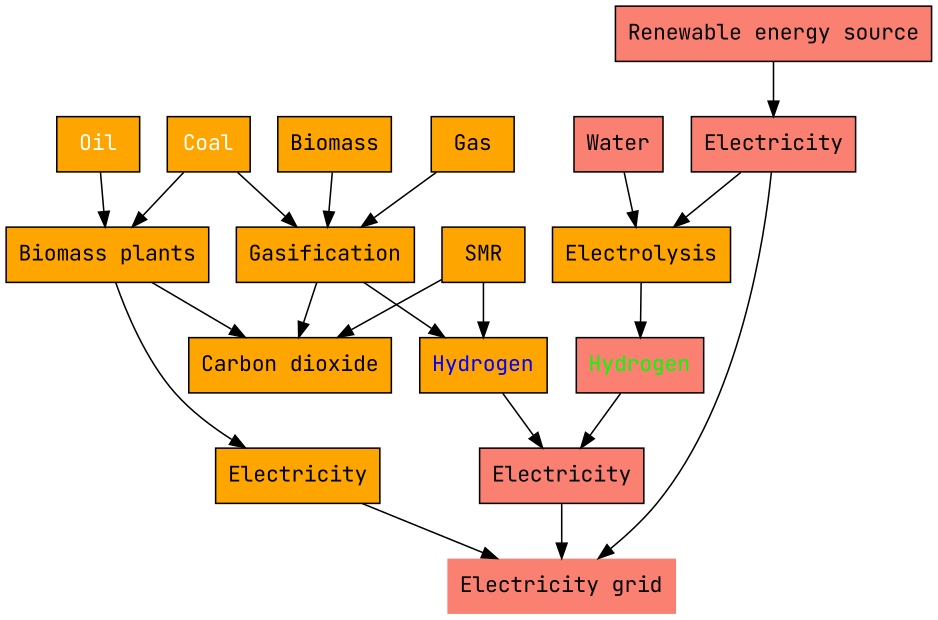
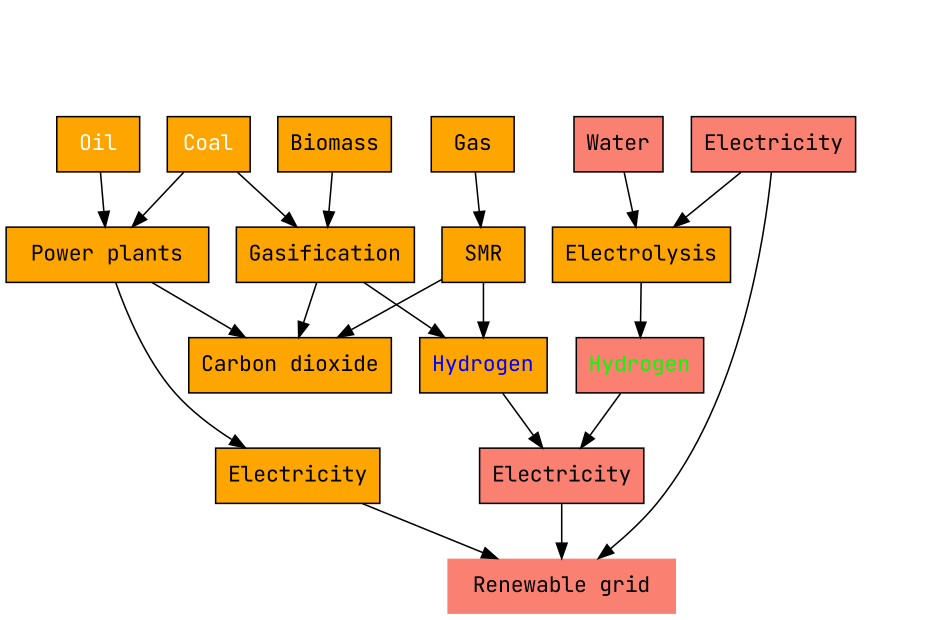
node "Renewable energy source": removed
edge "Gas" -> "Gasification": now "Gas" -> "SMR"
node "Biomass plants": label "Biomass plants" -> "Power plants"
node "Electricity grid": label "Electricity grid" -> "Renewable grid"
